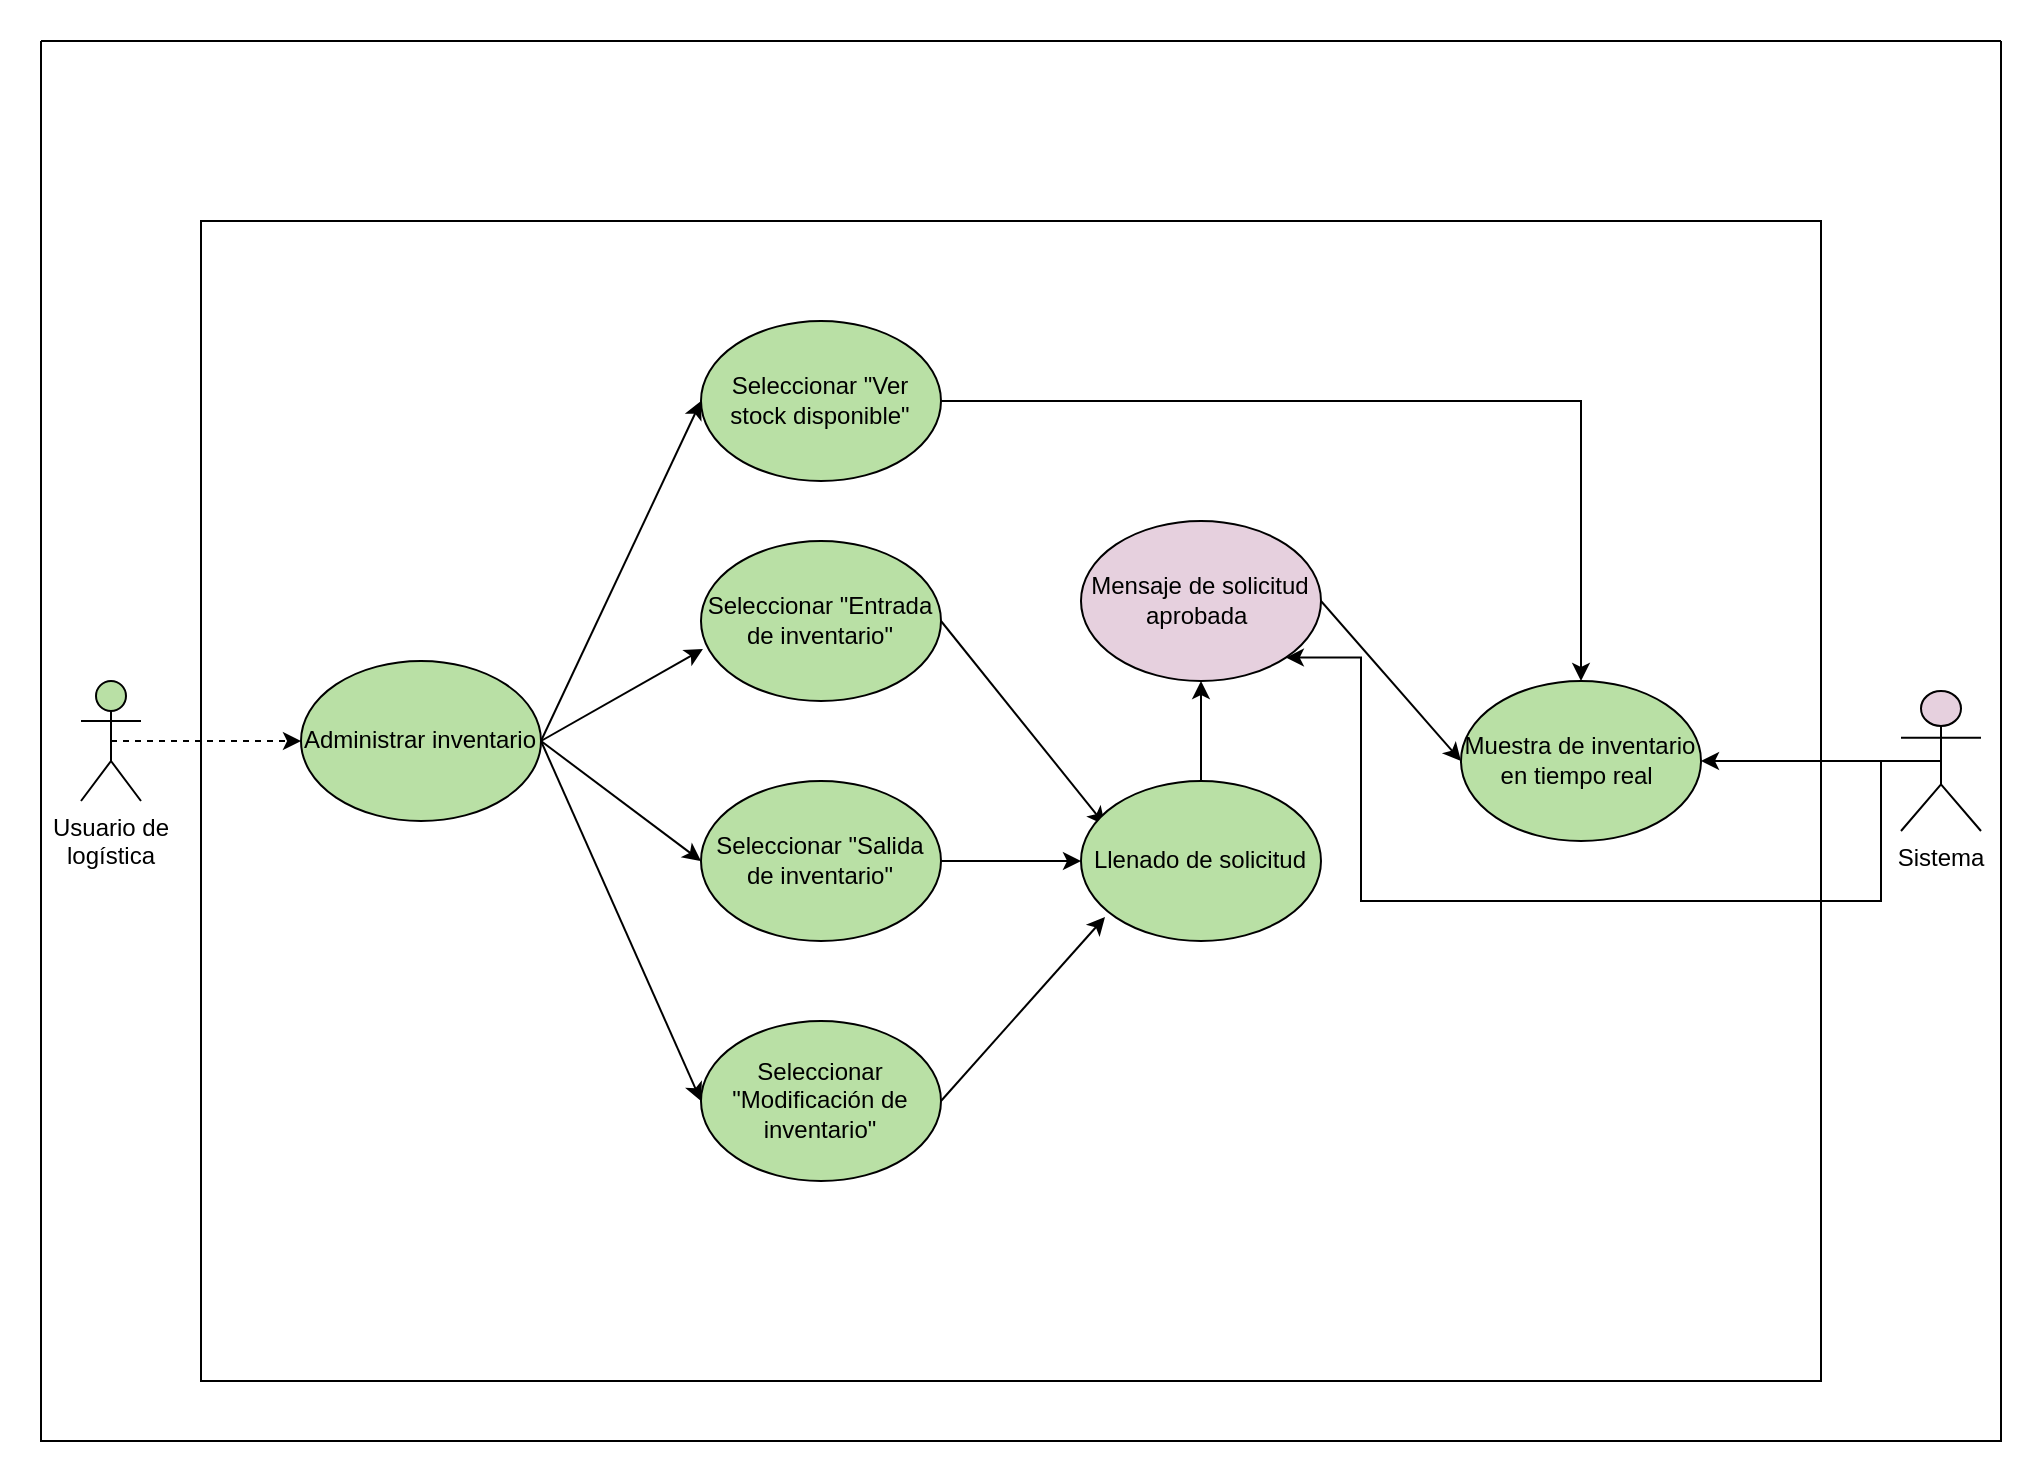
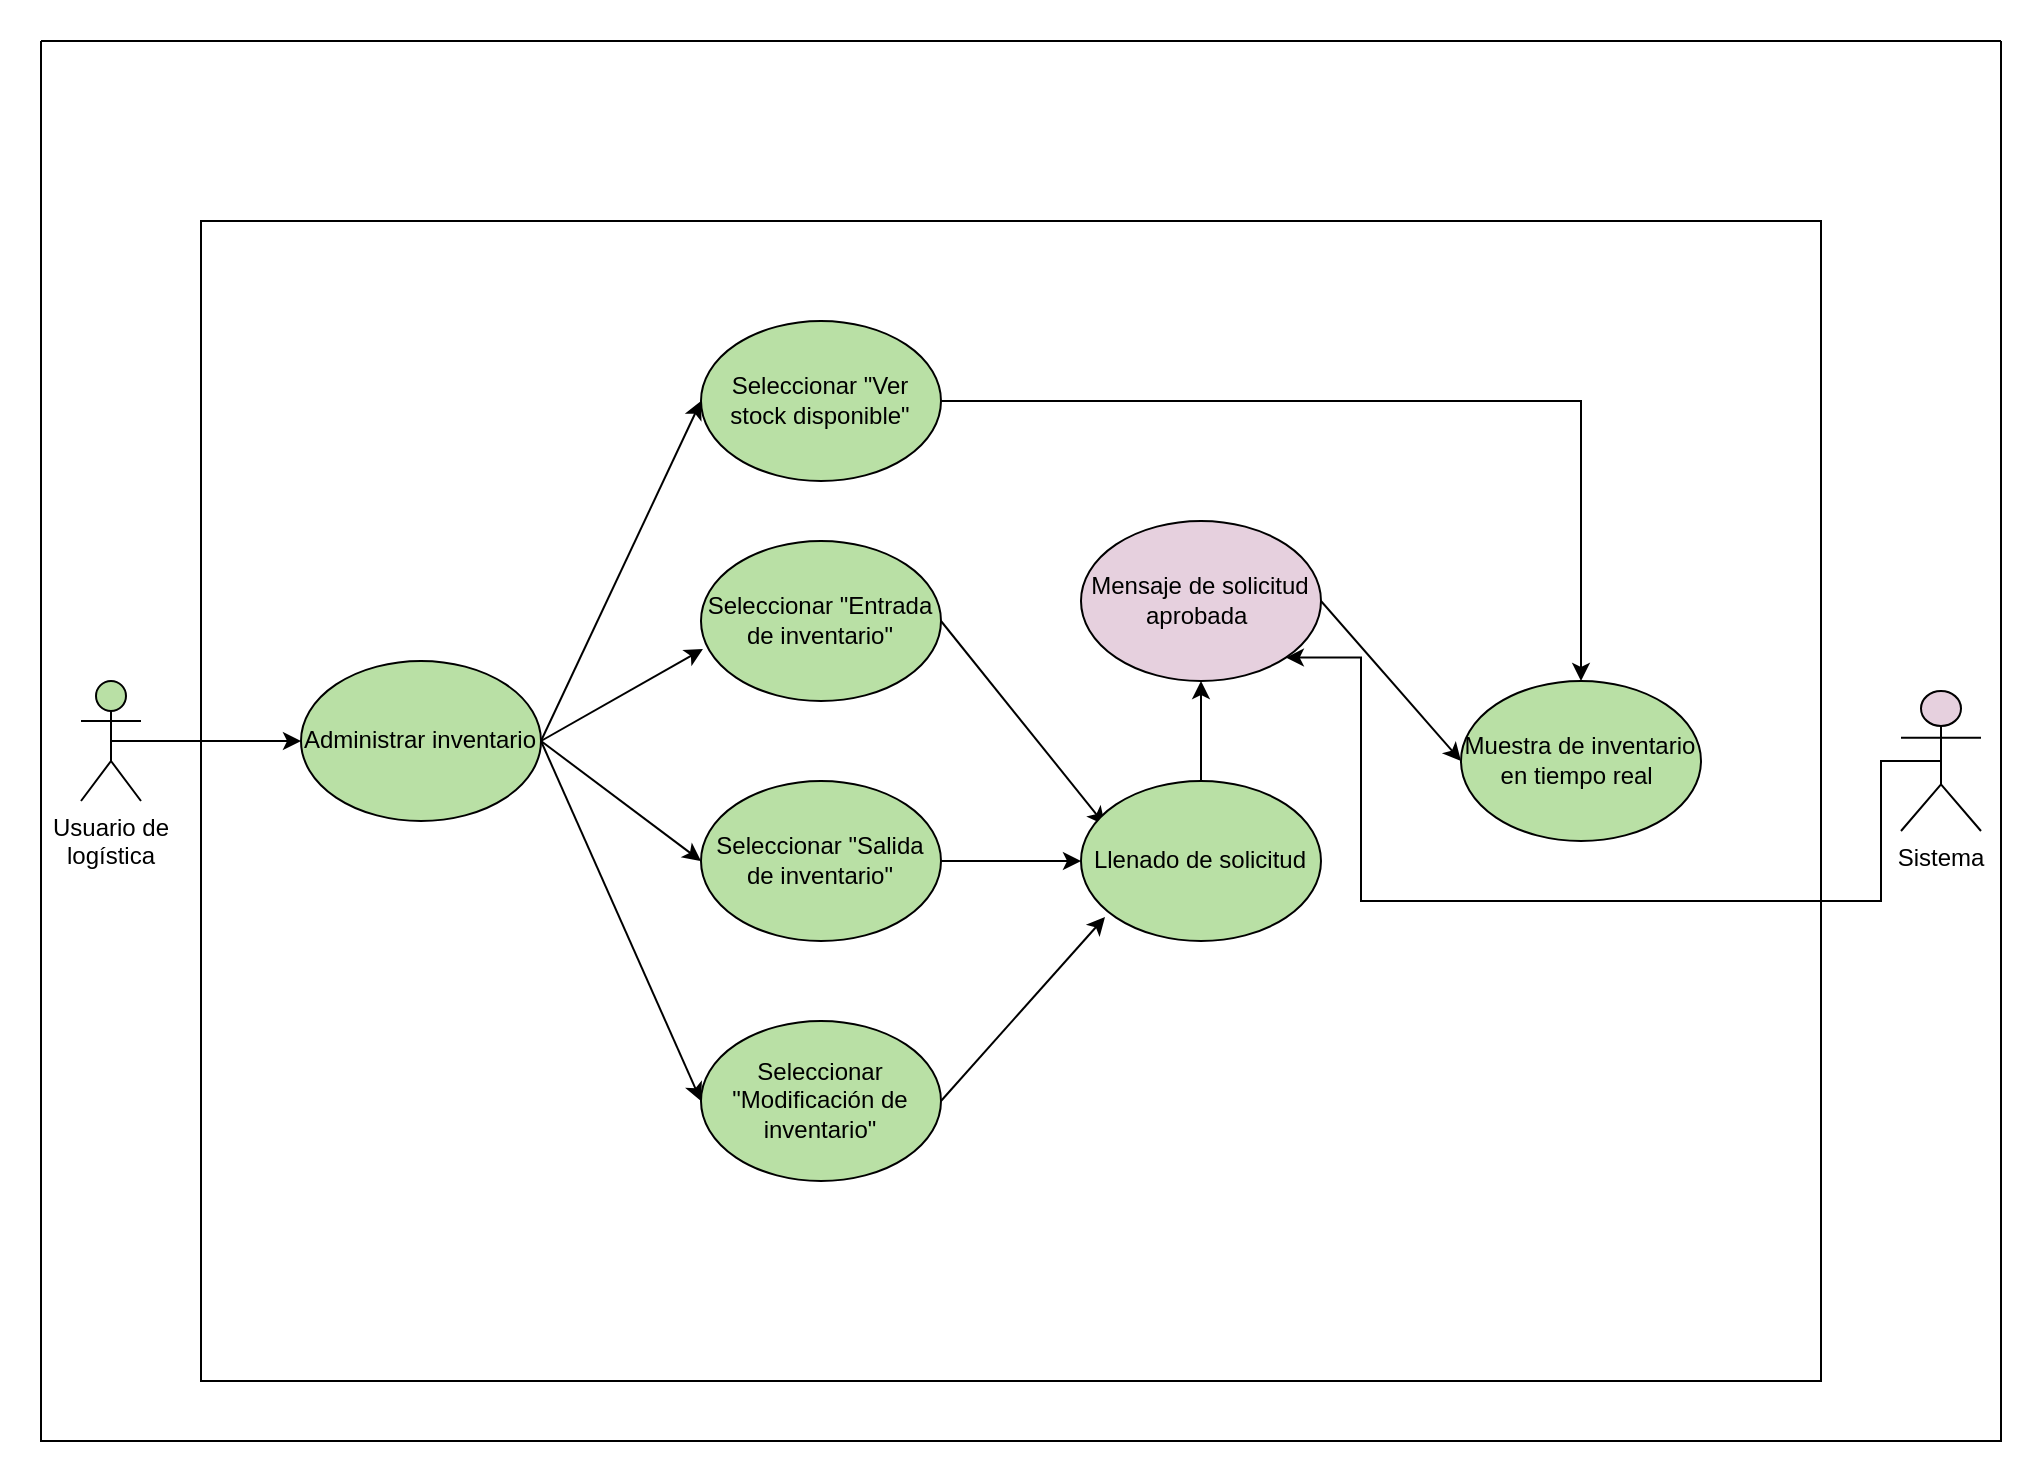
edge "Usuario de logística" -> "Administrar inventario": style dashed -> solid
edge "Sistema" -> "Muestra de inventario en tiempo real": removed
